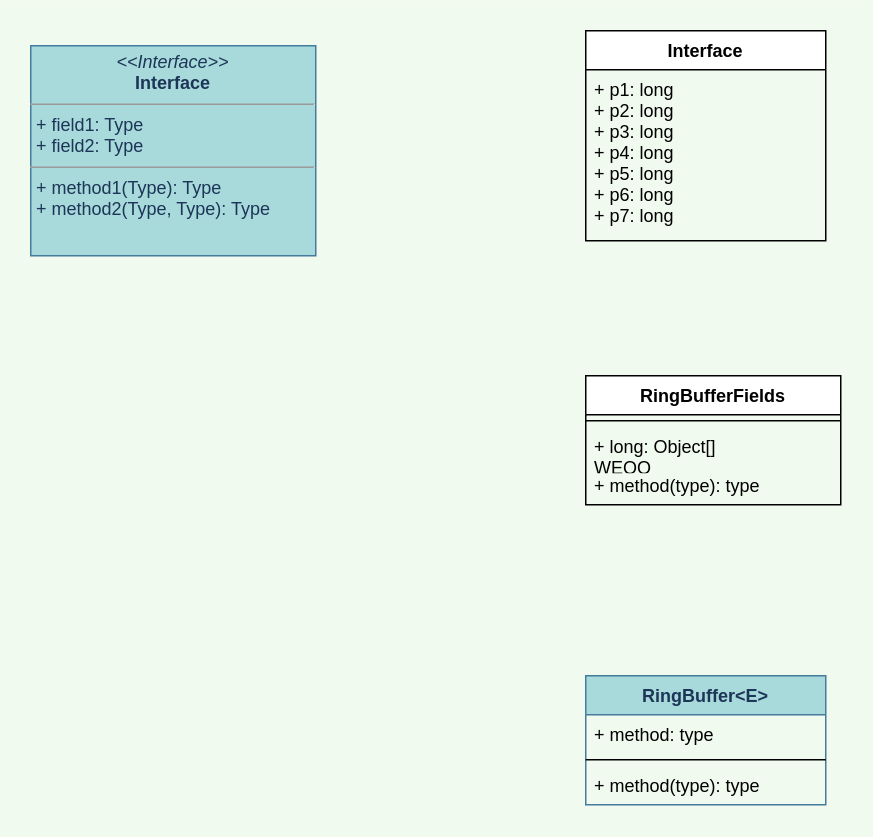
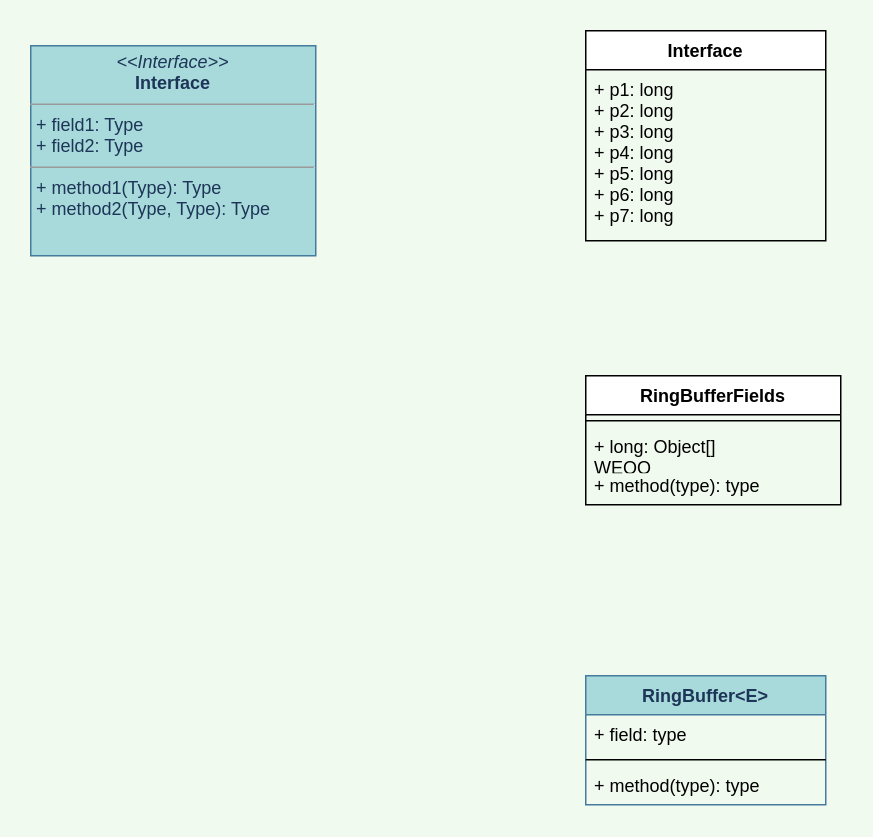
node "+ method: type": label "+ method: type" -> "+ field: type"
